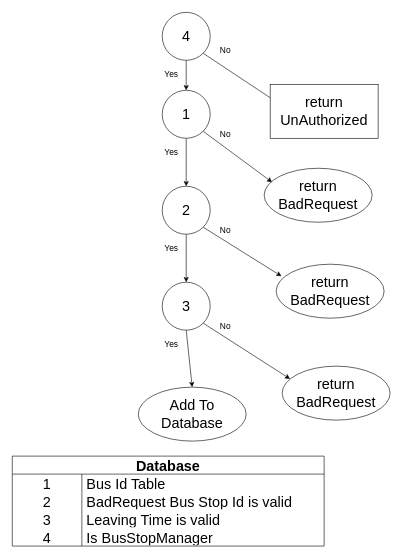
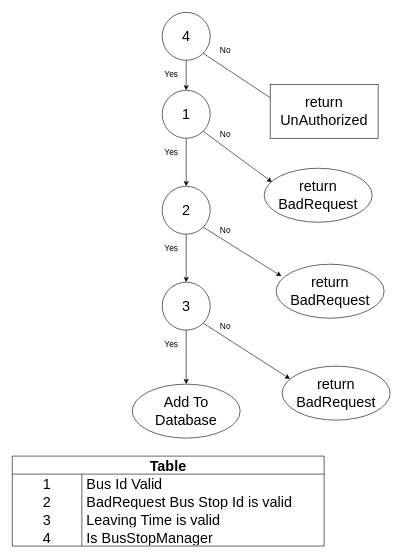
node "Add To Database": moved (192, 414) -> (186, 411)
node "Database": label "Database" -> "Table"
node "Bus Id Table": label "Bus Id Table" -> "Bus Id Valid"
